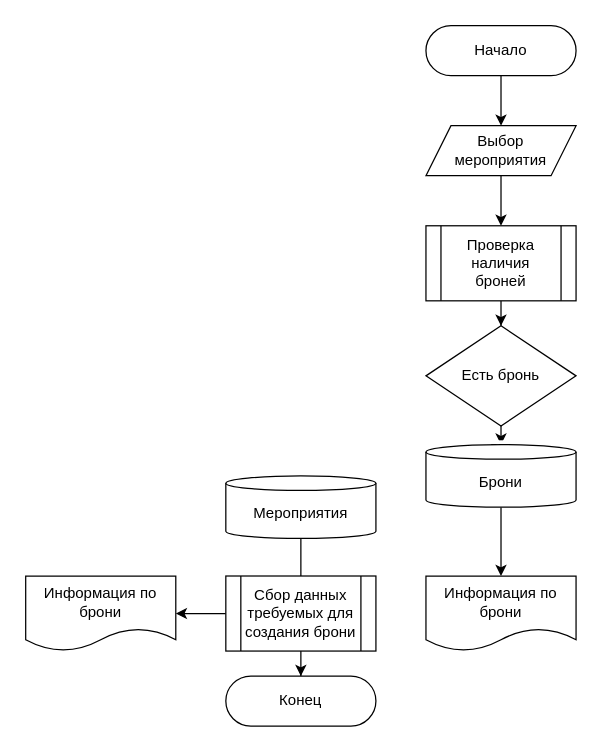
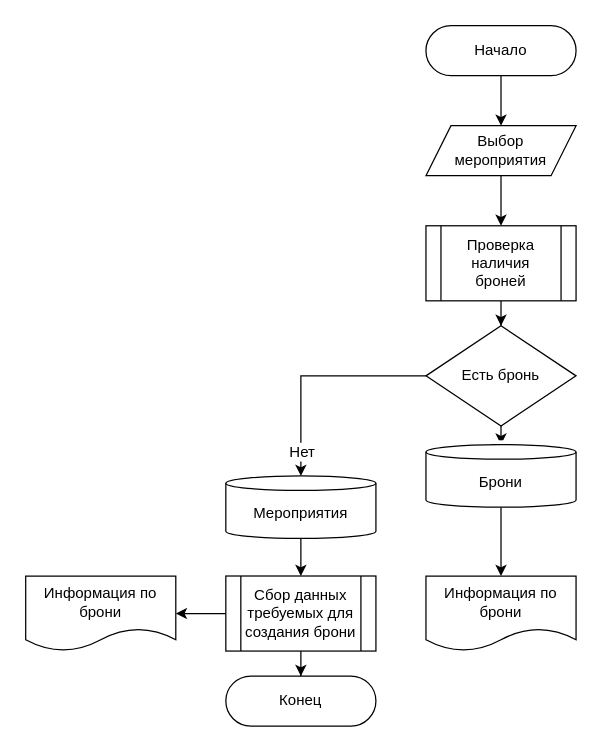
edge "Есть бронь" -> "Мероприятия": added, label "Нет"
edge "Мероприятия" -- "Сбор данных требуемых для создания брони": arrowhead none -> classic
